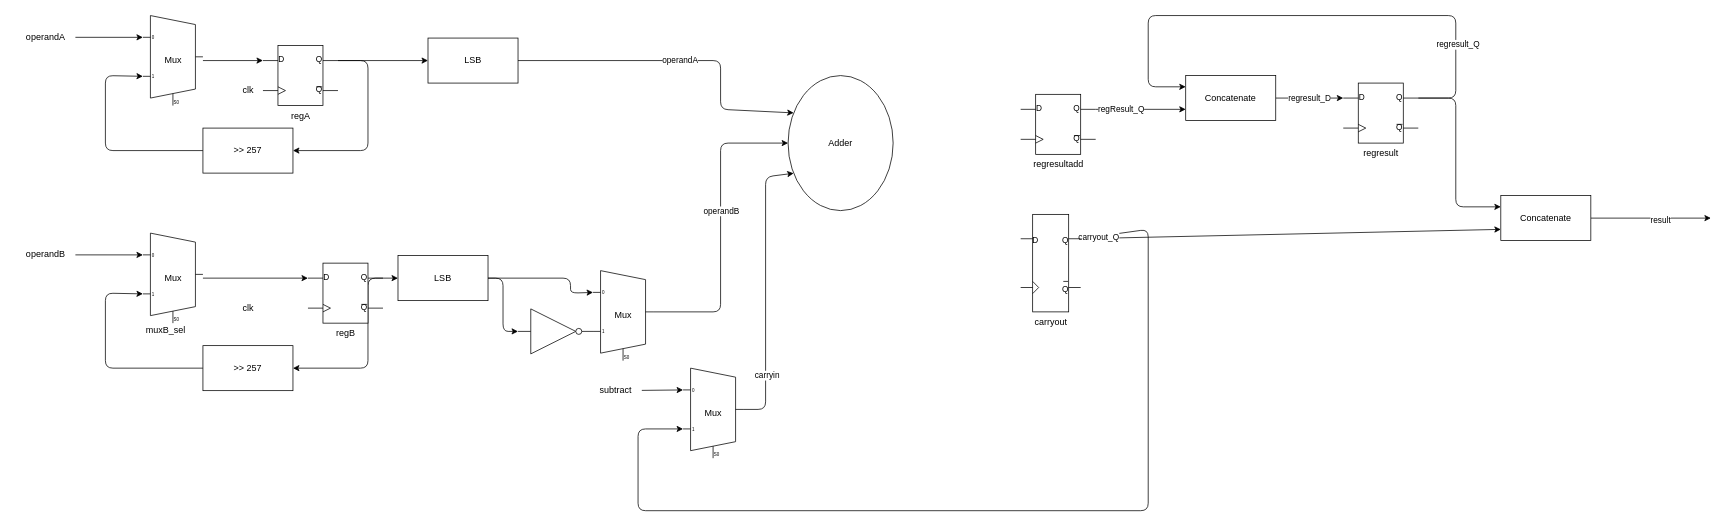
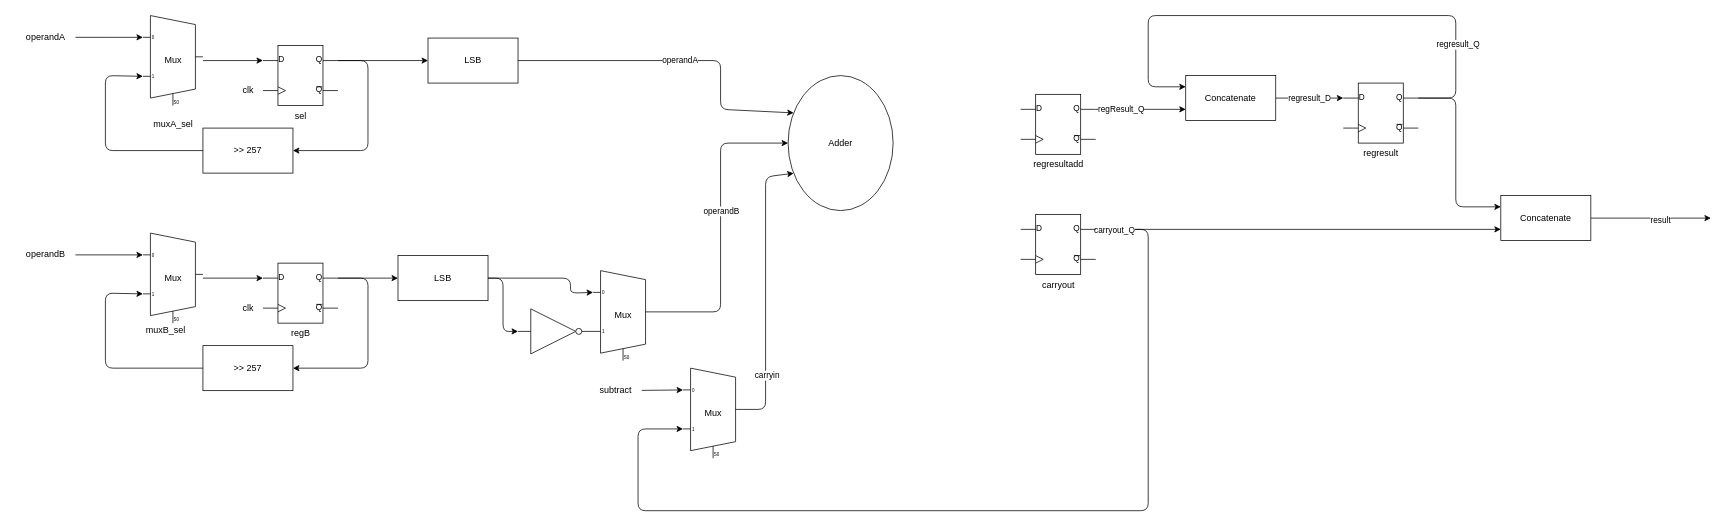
node "regA": label "regA" -> "sel"
node "muxA_sel": added
node "carryout": size 60x98 -> 75x60
node "regB": moved (345, 293) -> (300, 293)
